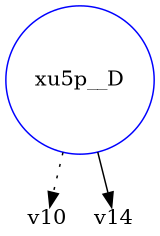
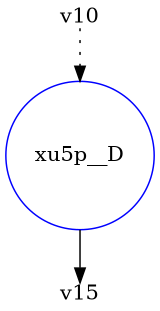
edge "xu5p__D" -> "v10": reversed
node "v14": label "v14" -> "v15"
